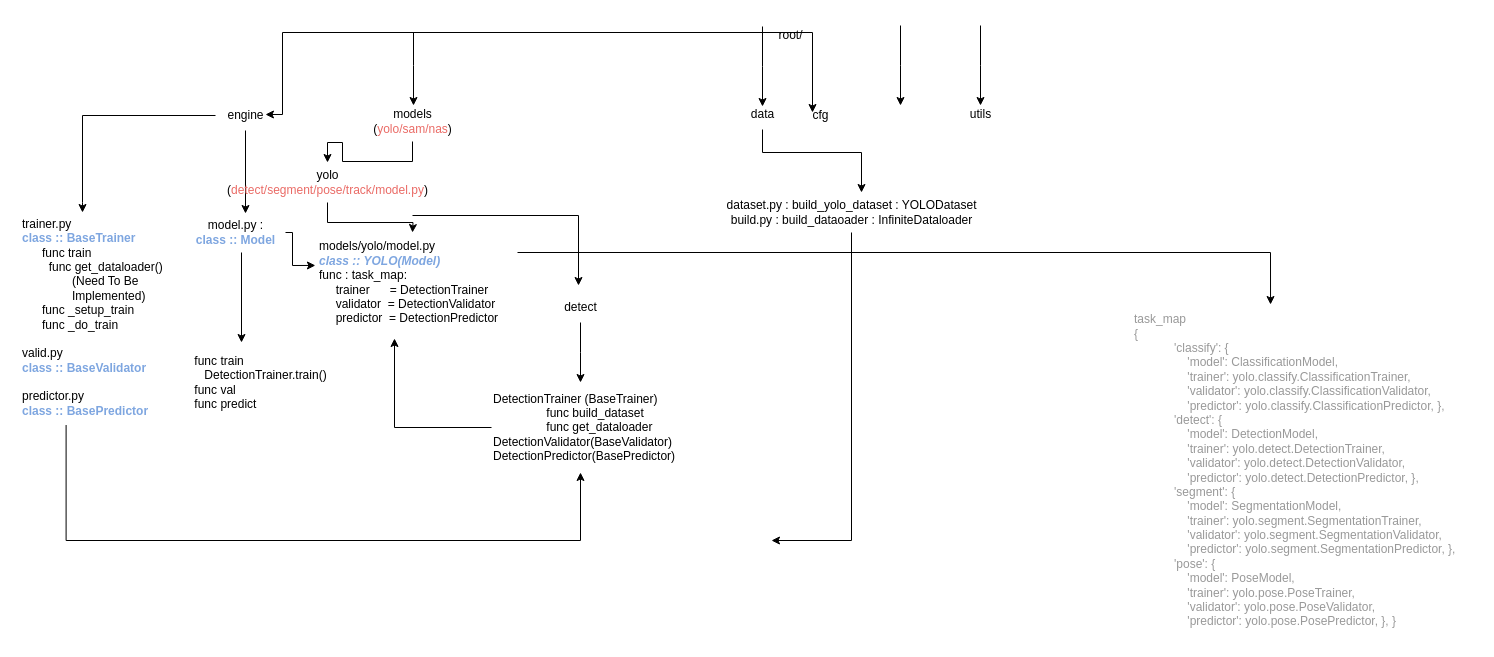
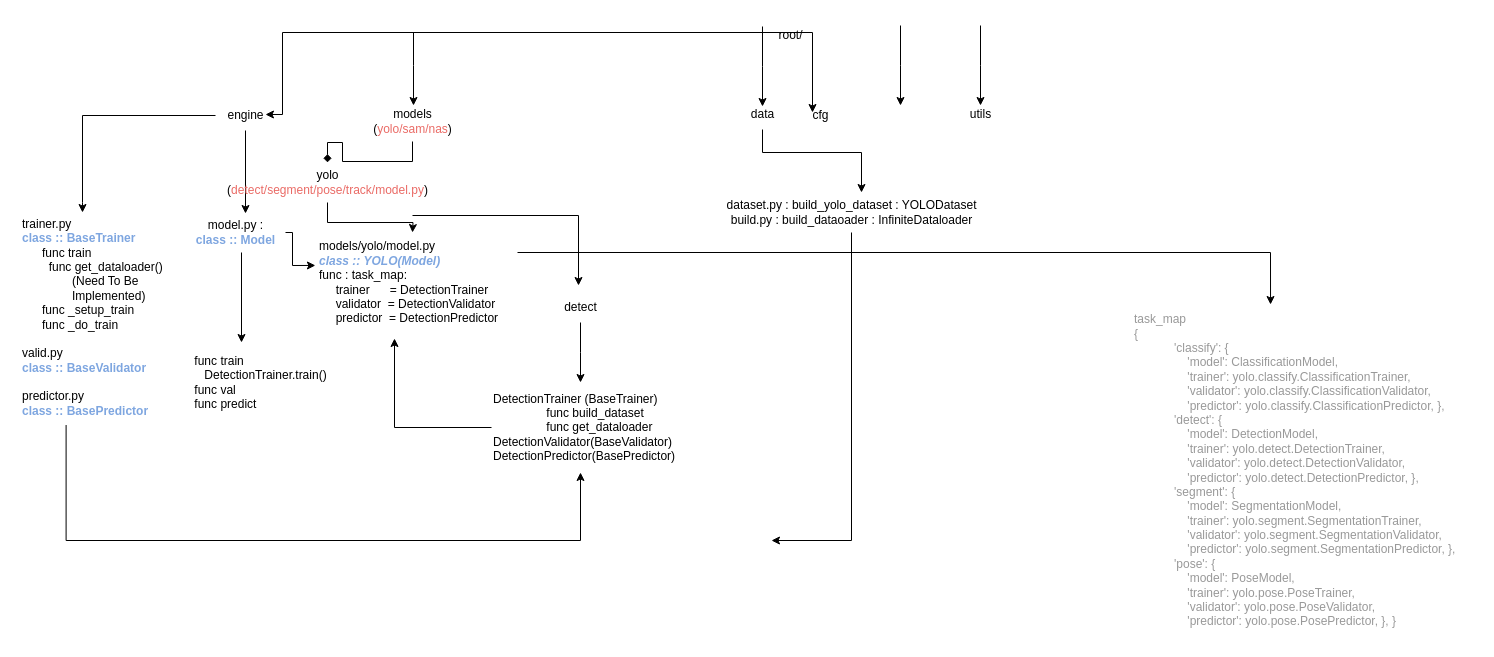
edge "models (yolo/sam/nas)" -> "yolo (detect/segment/pose/track/model.py)": arrowhead classic -> diamond
